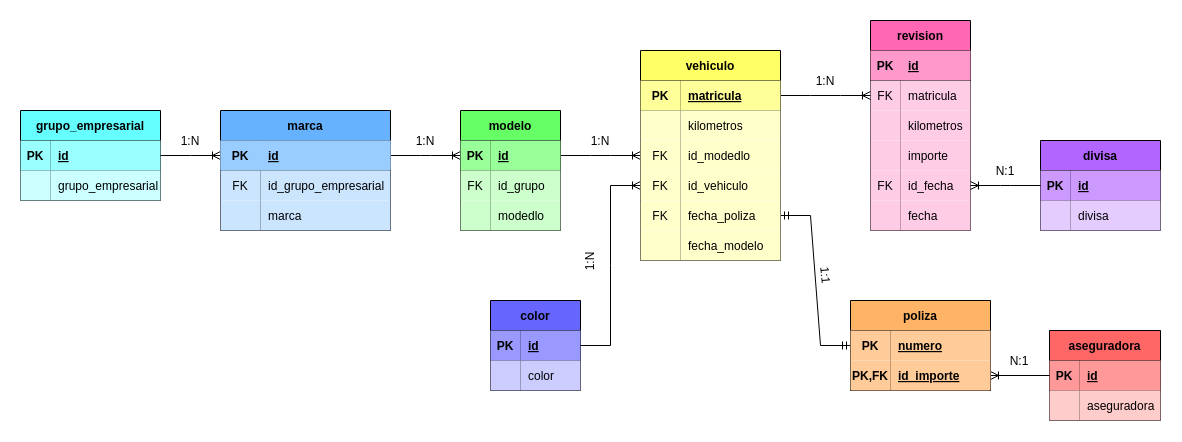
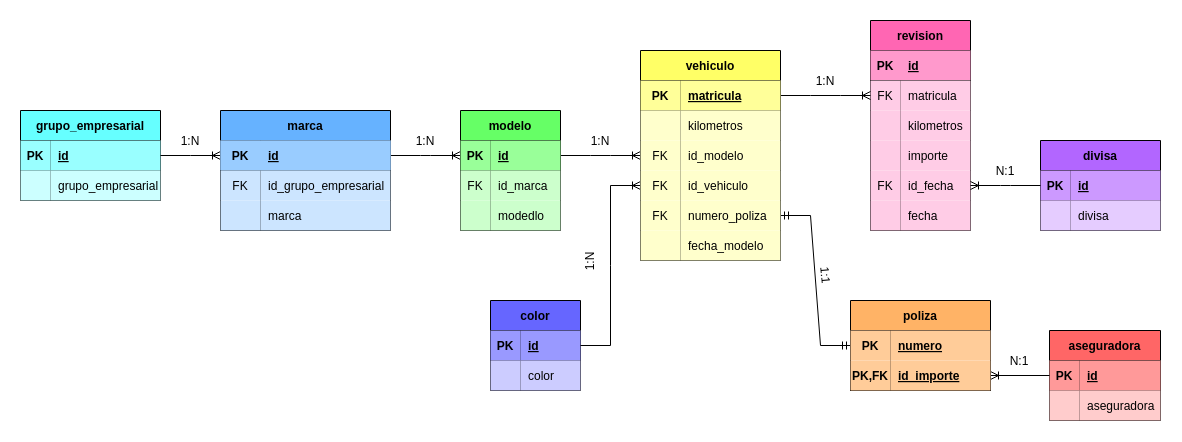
node "id_modedlo": label "id_modedlo" -> "id_modelo"
node "id_grupo": label "id_grupo" -> "id_marca"
node "fecha_poliza": label "fecha_poliza" -> "numero_poliza"
